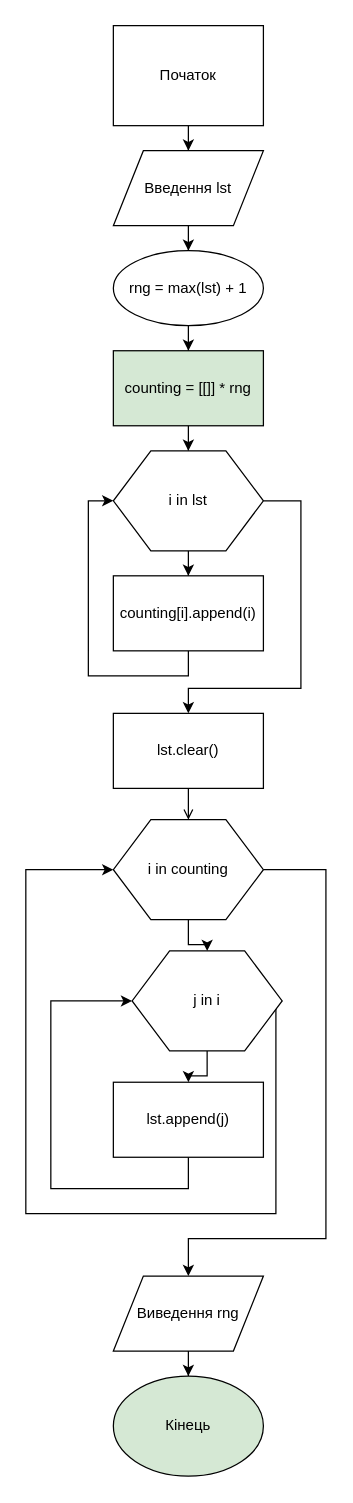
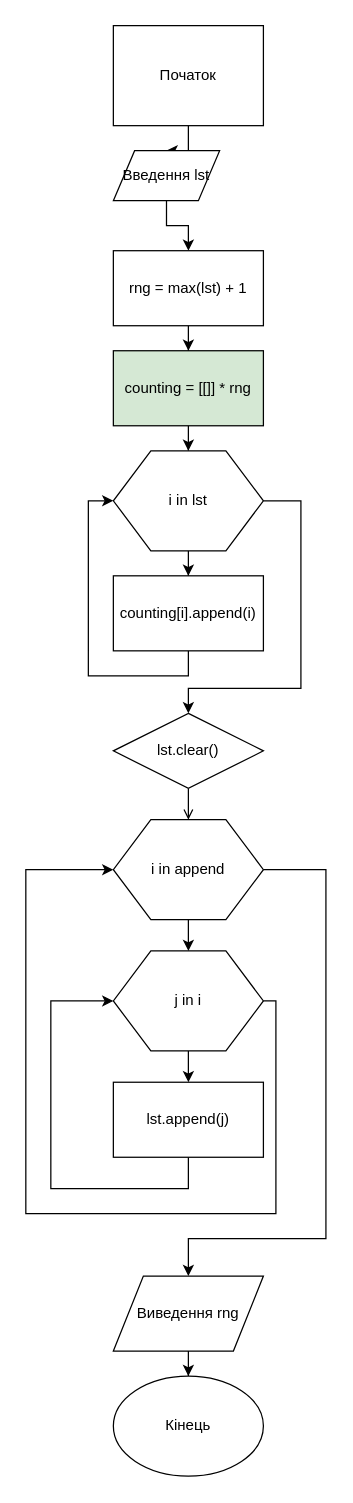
node "Введення lst": size 150x75 -> 106x50
node "rng = max(lst) + 1": shape ellipse -> rectangle
node "lst.clear()": shape rectangle -> diamond
node "i in counting": label "i in counting" -> "i in append"
node "j in i": moved (207, 1001) -> (188, 1001)
node "Кінець": fillcolor #d5e8d4 -> #ffffff
